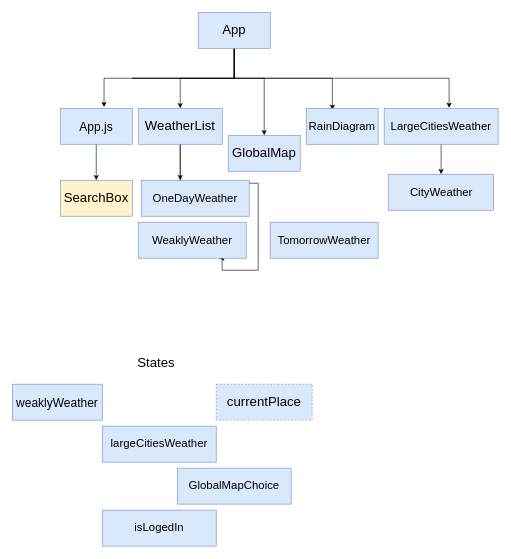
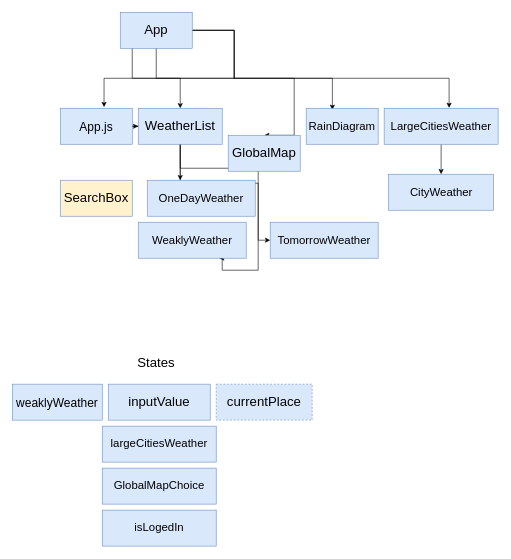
node "App": moved (234, 30) -> (156, 30)
edge "App.js" -> "SearchBox": now "App.js" -> "WeatherList"
node "OneDayWeather": moved (195, 198) -> (201, 198)
edge "WeatherList" -> "TomorrowWeather": added
node "inputValue": added
node "GlobalMapChoice": moved (234, 486) -> (159, 486)
